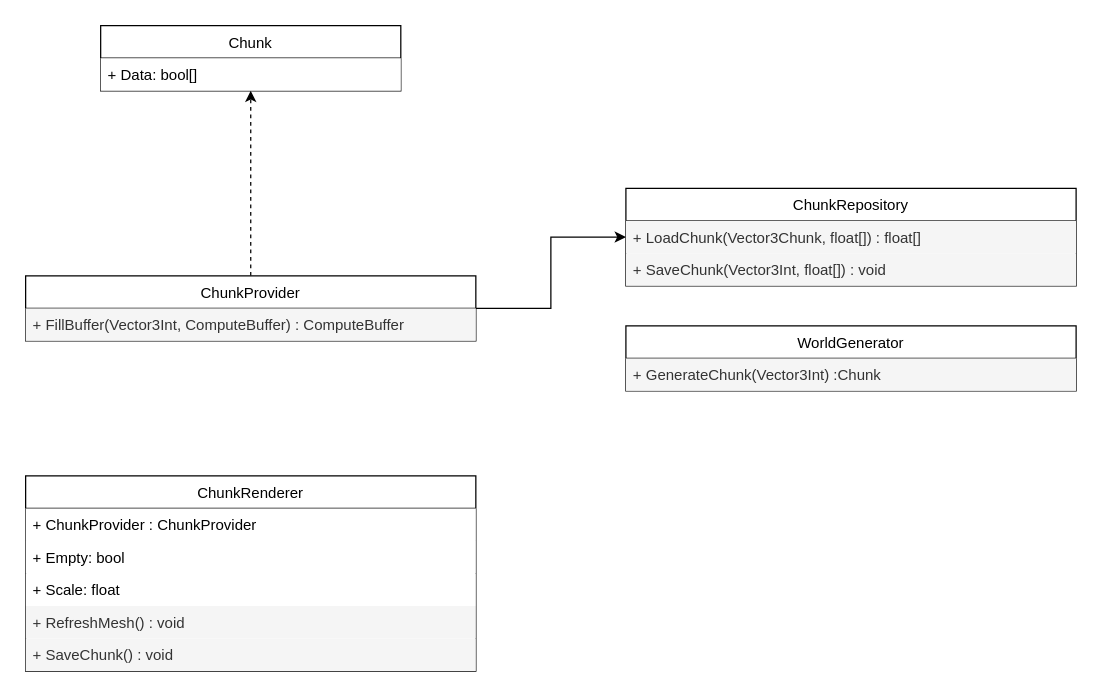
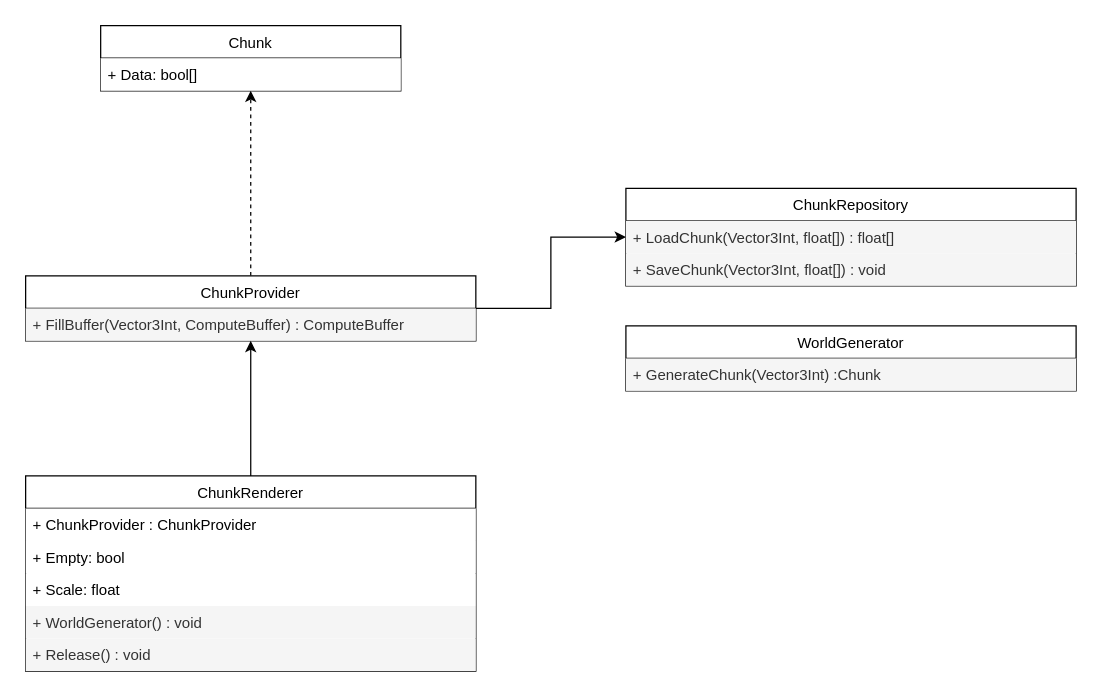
node "+ LoadChunk(Vector3Chunk, float[]) : float[]": label "+ LoadChunk(Vector3Chunk, float[]) : float[]" -> "+ LoadChunk(Vector3Int, float[]) : float[]"
edge "ChunkRenderer" -> "ChunkProvider": added
node "+ RefreshMesh() : void": label "+ RefreshMesh() : void" -> "+ WorldGenerator() : void"
node "+ SaveChunk() : void": label "+ SaveChunk() : void" -> "+ Release() : void"
